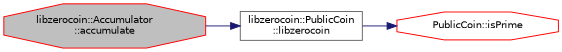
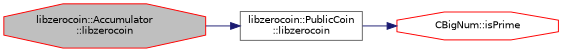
node "libzerocoin::Accumulator ::accumulate": label "libzerocoin::Accumulator ::accumulate" -> "libzerocoin::Accumulator ::libzerocoin"
node "PublicCoin::isPrime": label "PublicCoin::isPrime" -> "CBigNum::isPrime"
